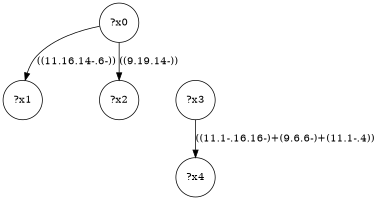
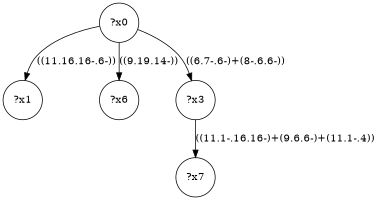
edge "?x0" -> "?x3": added, label "((6.7-.6-)+(8-.6.6-))"
edge "?x0" -> "?x1": label "((11.16.14-.6-))" -> "((11.16.16-.6-))"
node "?x2": label "?x2" -> "?x6"
node "?x4": label "?x4" -> "?x7"
